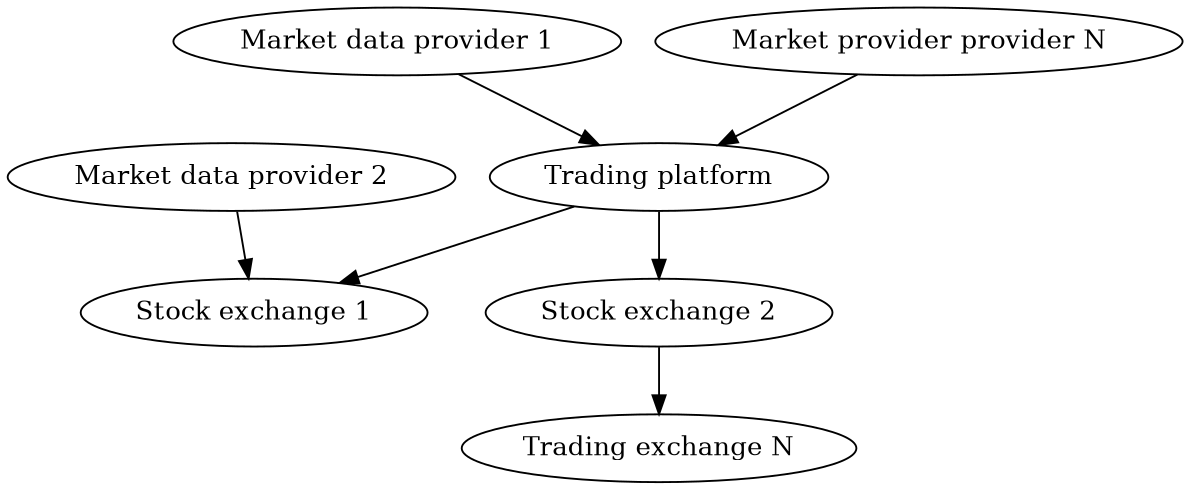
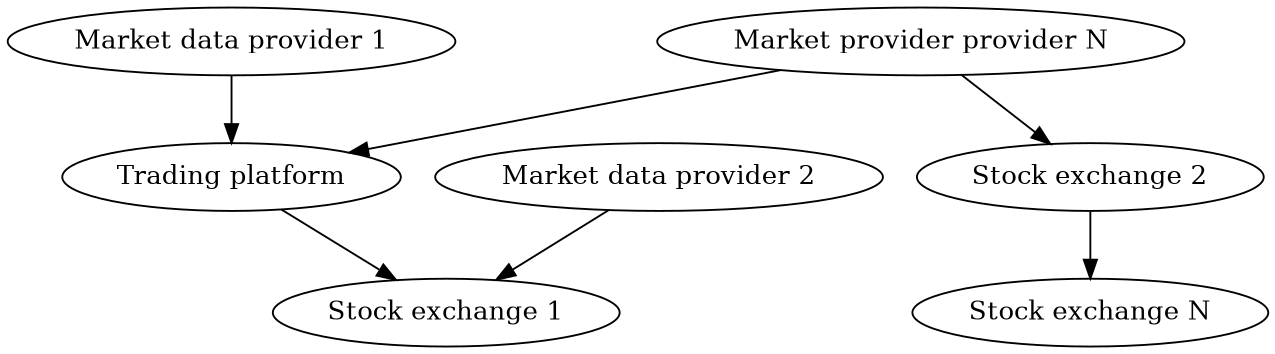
edge "Trading platform" -> "Stock exchange 2": now "Market provider provider N" -> "Stock exchange 2"
node "Trading exchange N": label "Trading exchange N" -> "Stock exchange N"
